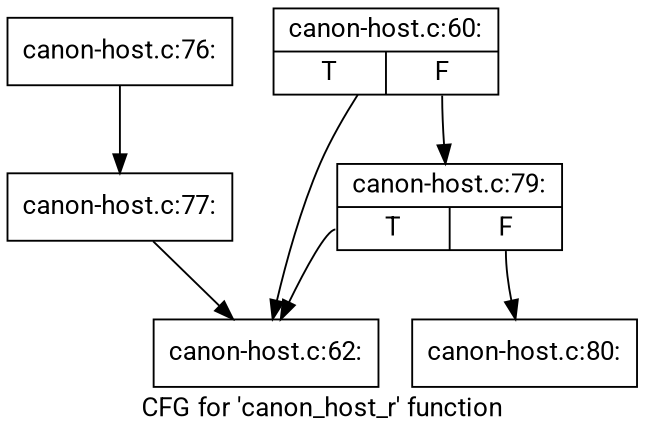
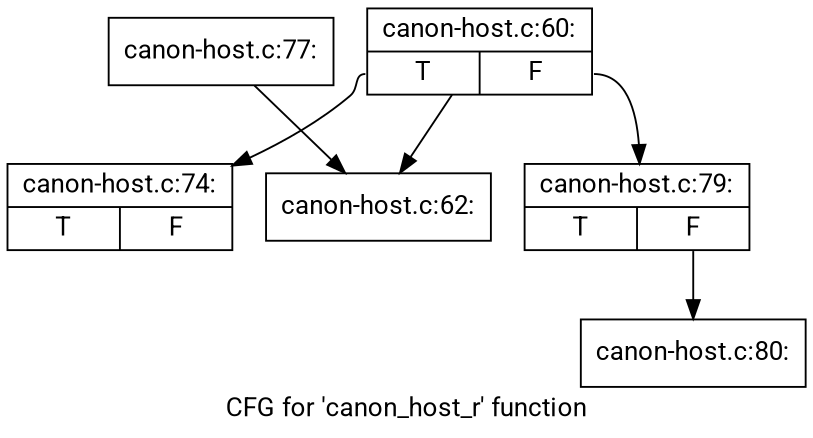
node "canon-host.c:76:": removed
node "canon-host.c:74:": added
edge "canon-host.c:79:" -> "canon-host.c:62:": removed
